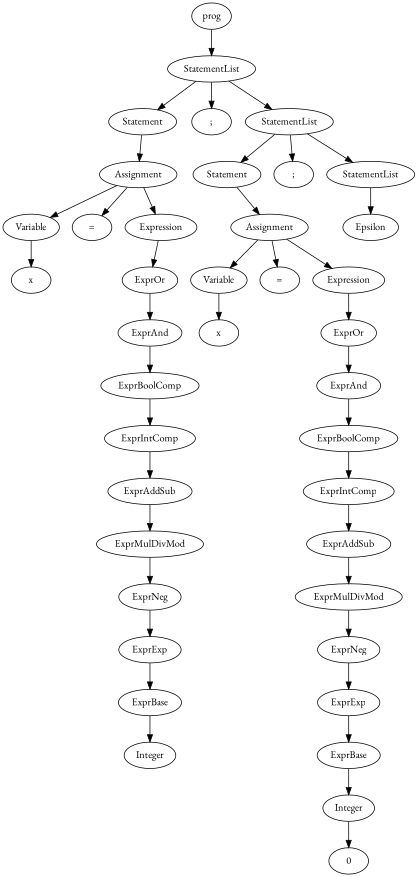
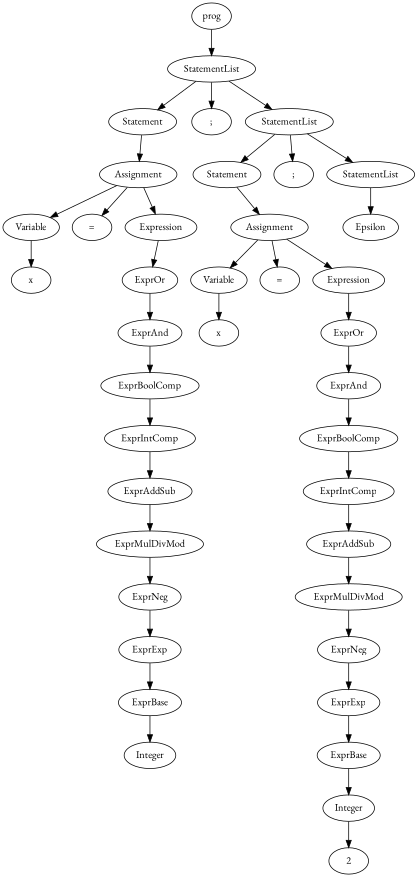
node "0": label "0" -> "2"
